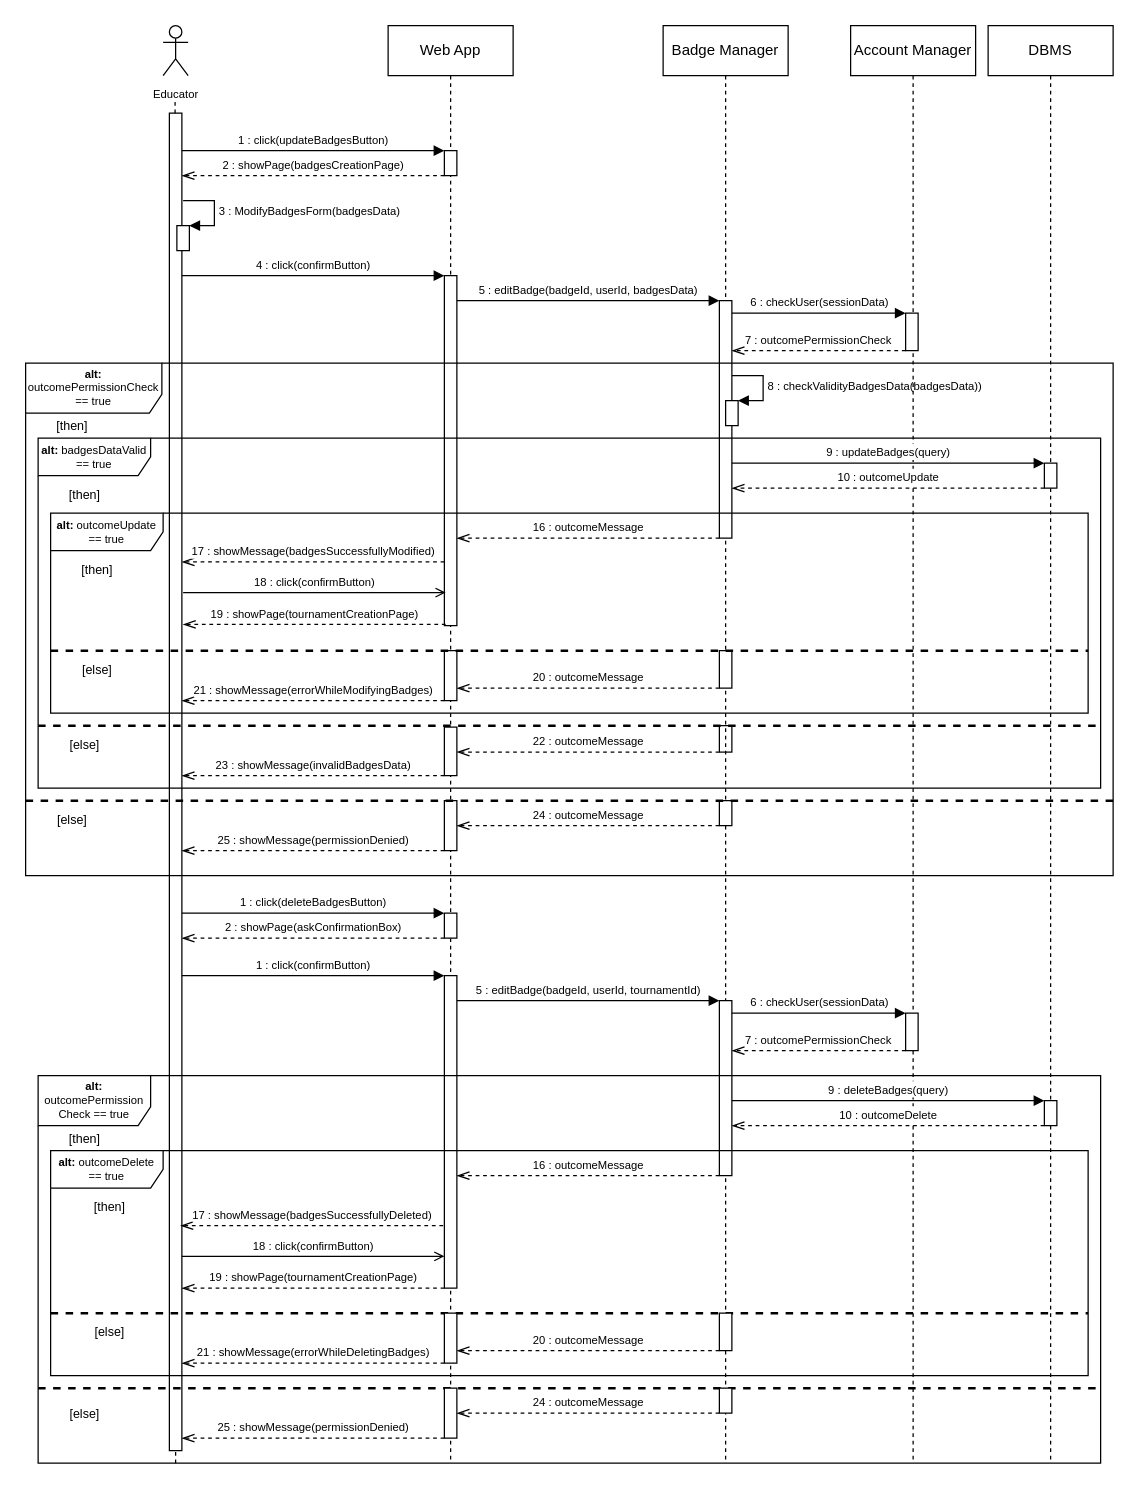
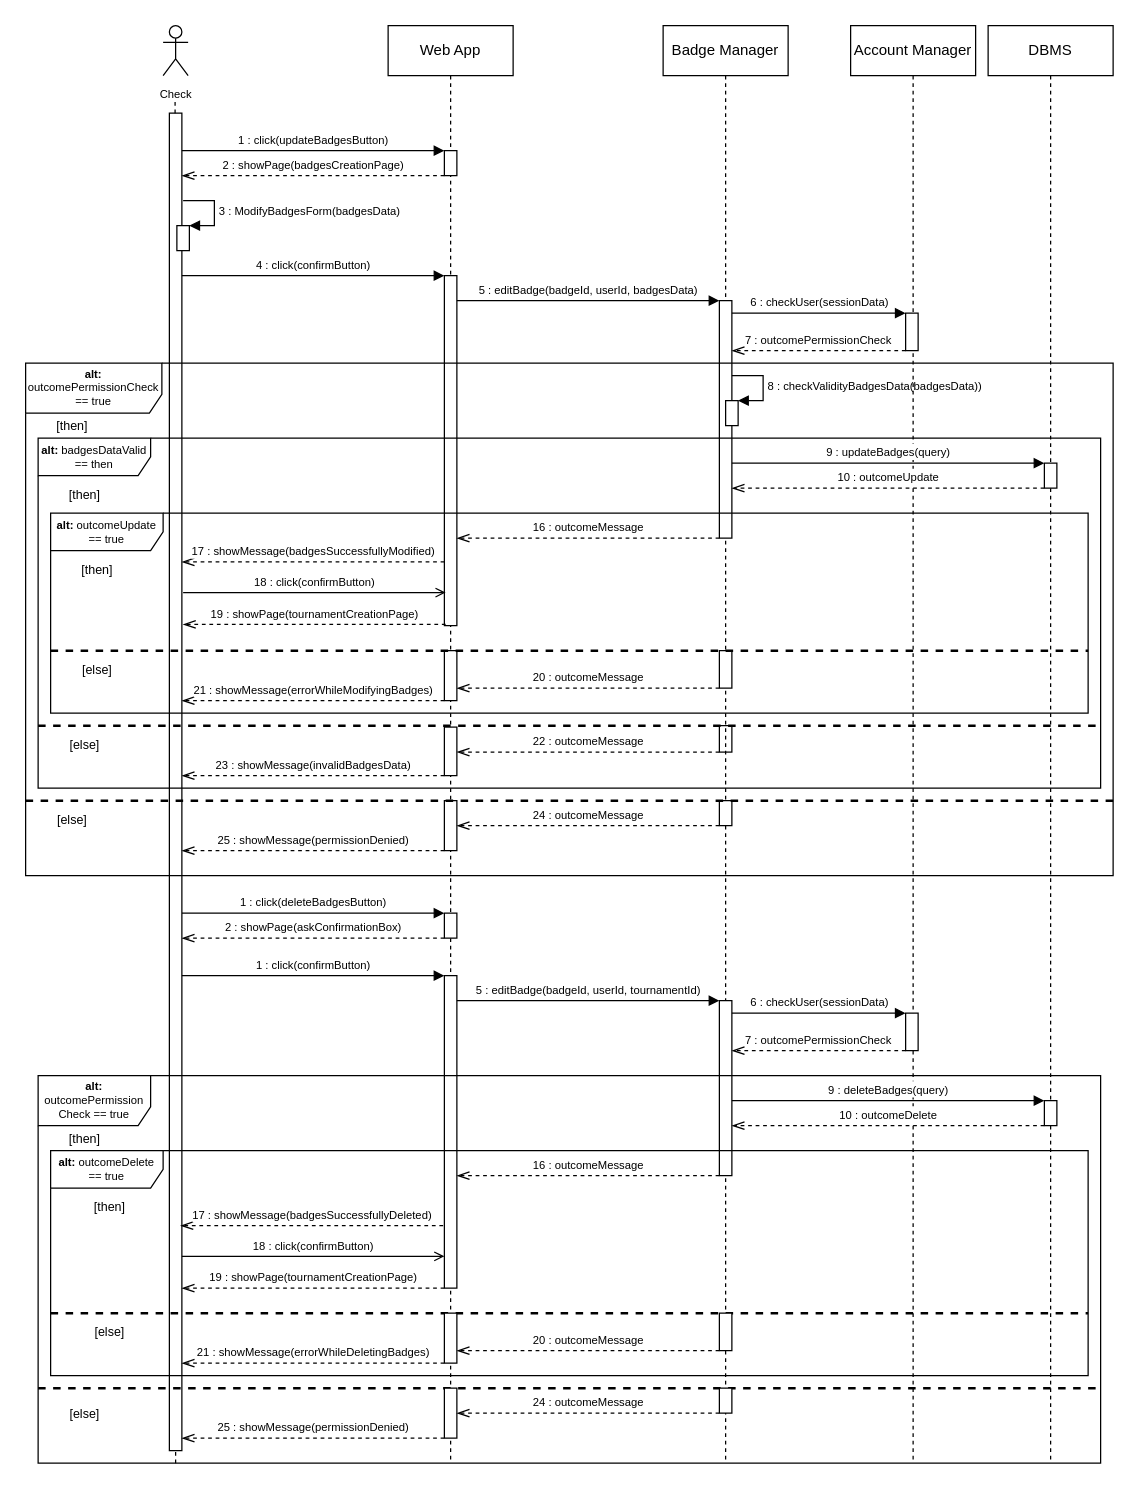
node "Educator": label "Educator" -> "Check"
node "alt: badgesDataValid == true": label "alt: badgesDataValid == true" -> "alt: badgesDataValid == then"
